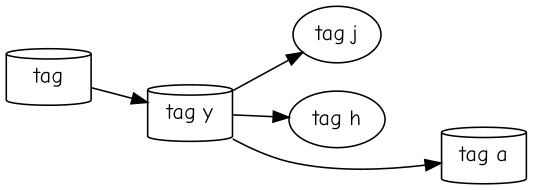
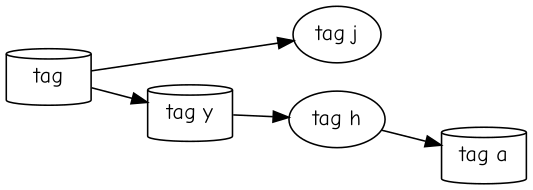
edge "tag y" -> "tag j": now "tag" -> "tag j"
edge "tag y" -> "tag a": now "tag h" -> "tag a"
